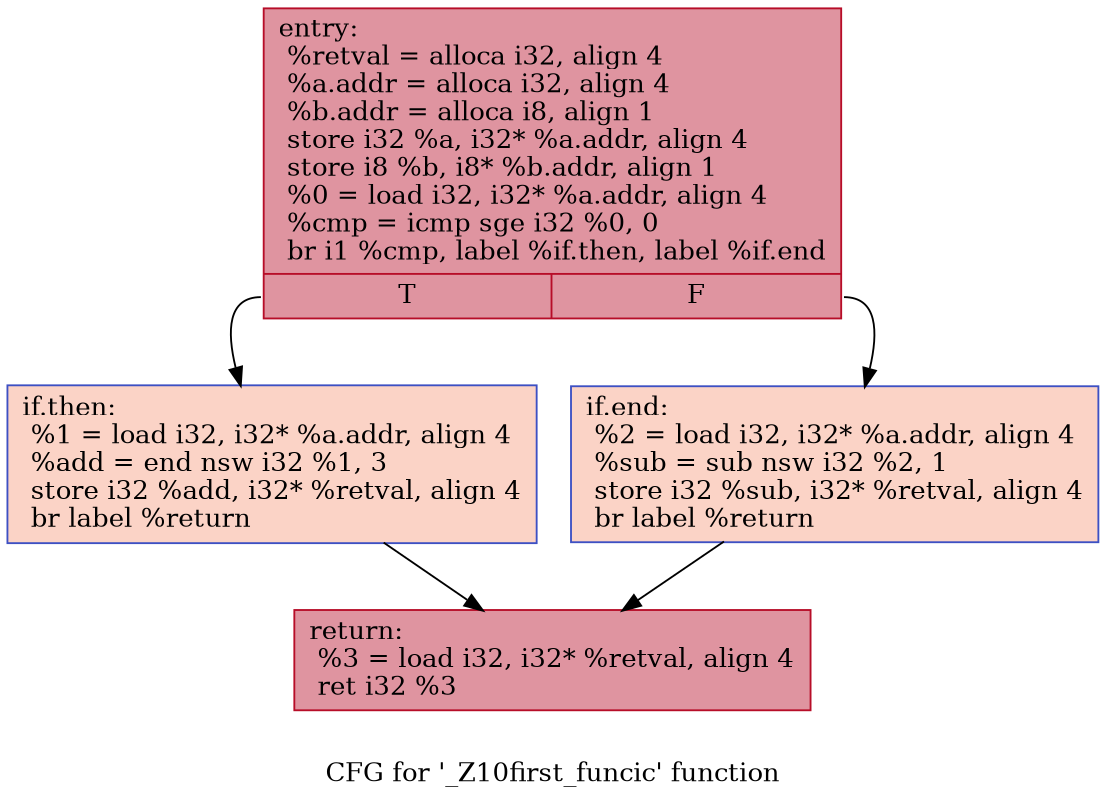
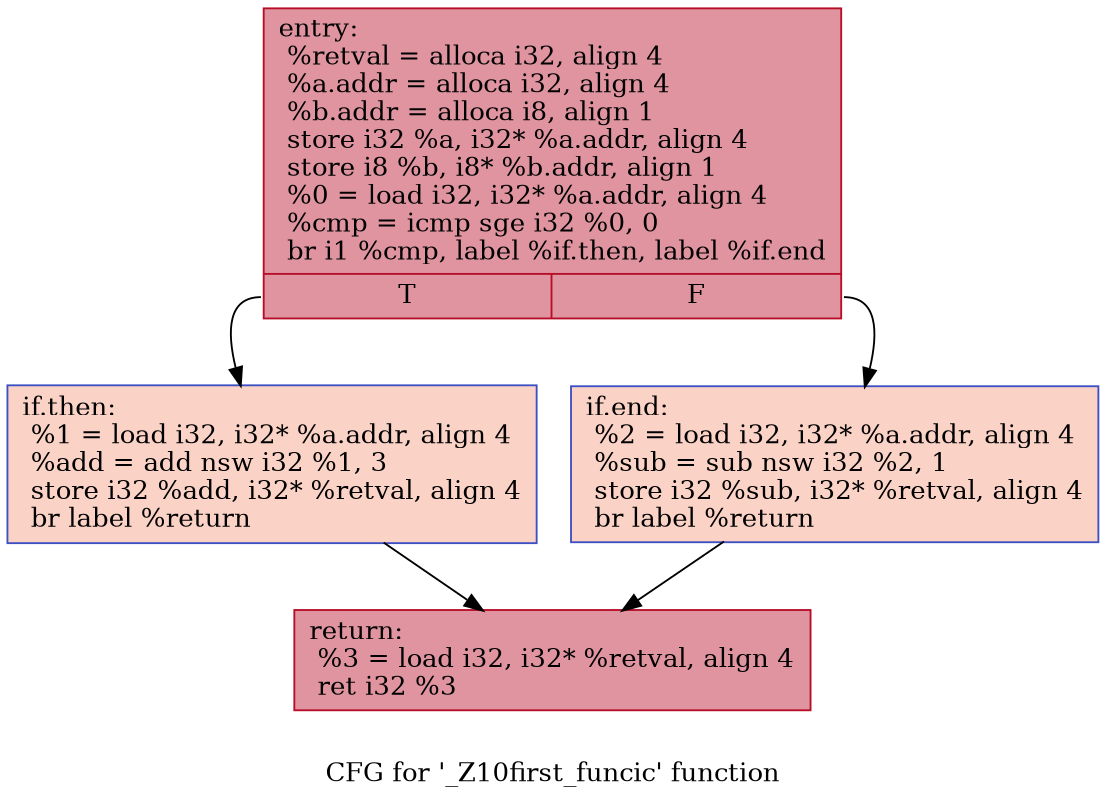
node "if.then:": text "%add = end nsw i32 %1, 3" -> "%add = add nsw i32 %1, 3"
